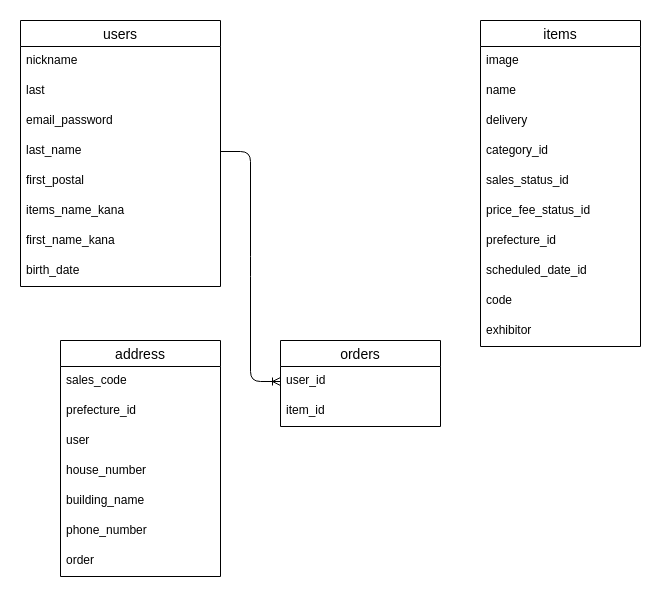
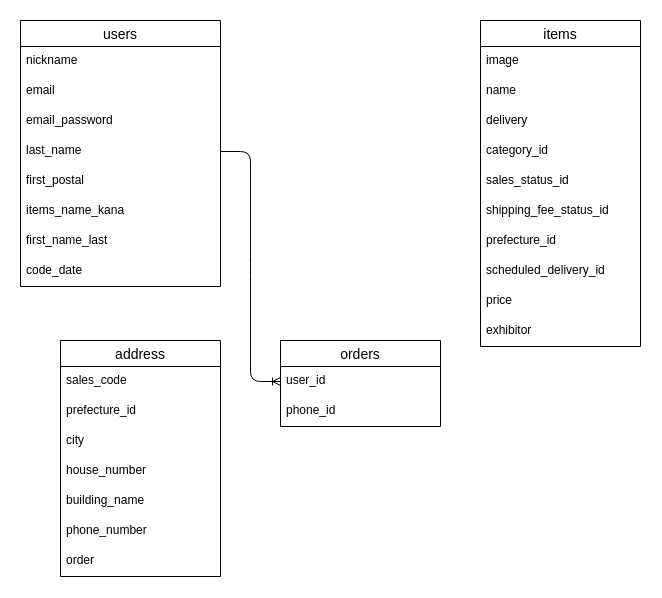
node "last": label "last" -> "email"
node "price_fee_status_id": label "price_fee_status_id" -> "shipping_fee_status_id"
node "first_name_kana": label "first_name_kana" -> "first_name_last"
node "birth_date": label "birth_date" -> "code_date"
node "scheduled_date_id": label "scheduled_date_id" -> "scheduled_delivery_id"
node "code": label "code" -> "price"
node "item_id": label "item_id" -> "phone_id"
node "user": label "user" -> "city"
